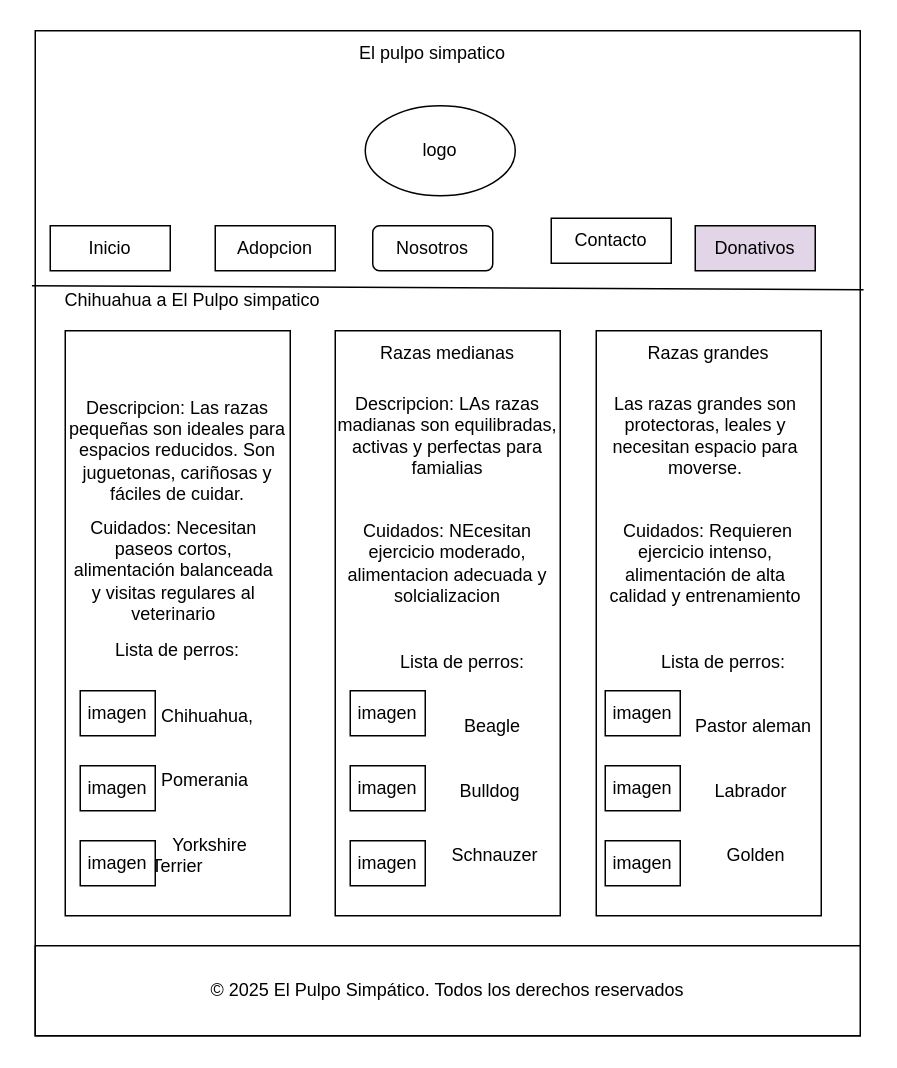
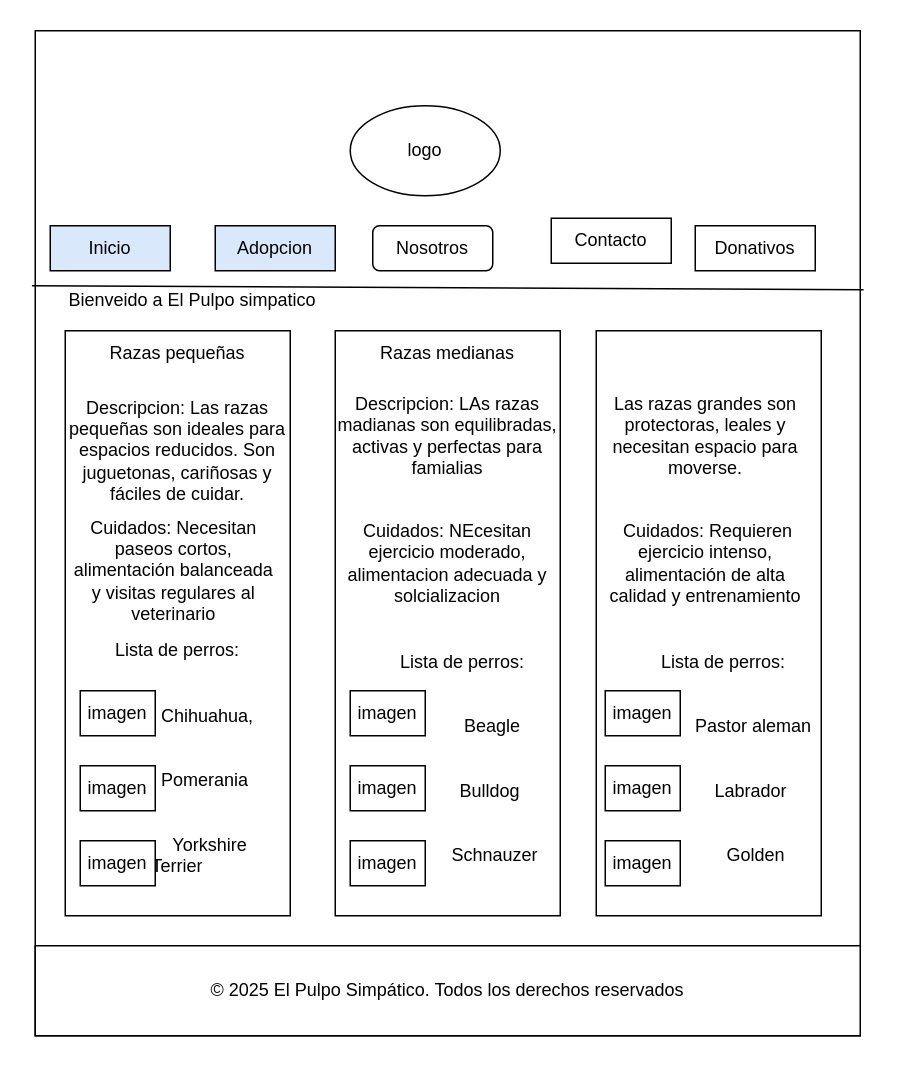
node "El pulpo simpatico": removed
node "logo": moved (440, 151) -> (425, 151)
node "Inicio": fillcolor #ffffff -> #dae8fc
node "Adopcion": fillcolor #ffffff -> #dae8fc
node "Donativos": fillcolor #e1d5e7 -> #ffffff
node "Chihuahua a El Pulpo simpatico": label "Chihuahua a El Pulpo simpatico" -> "Bienveido a El Pulpo simpatico"
node "Razas pequeñas": added
node "Razas grandes": removed
